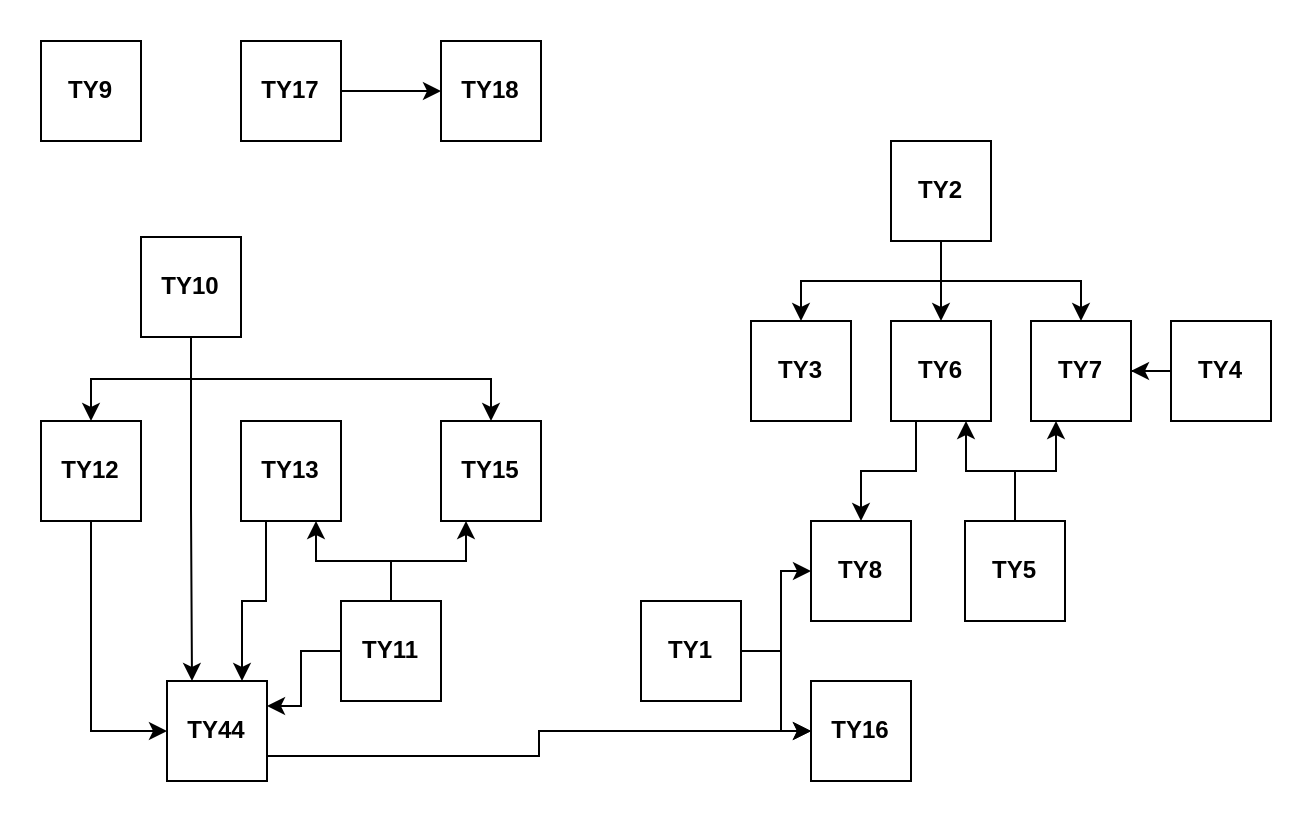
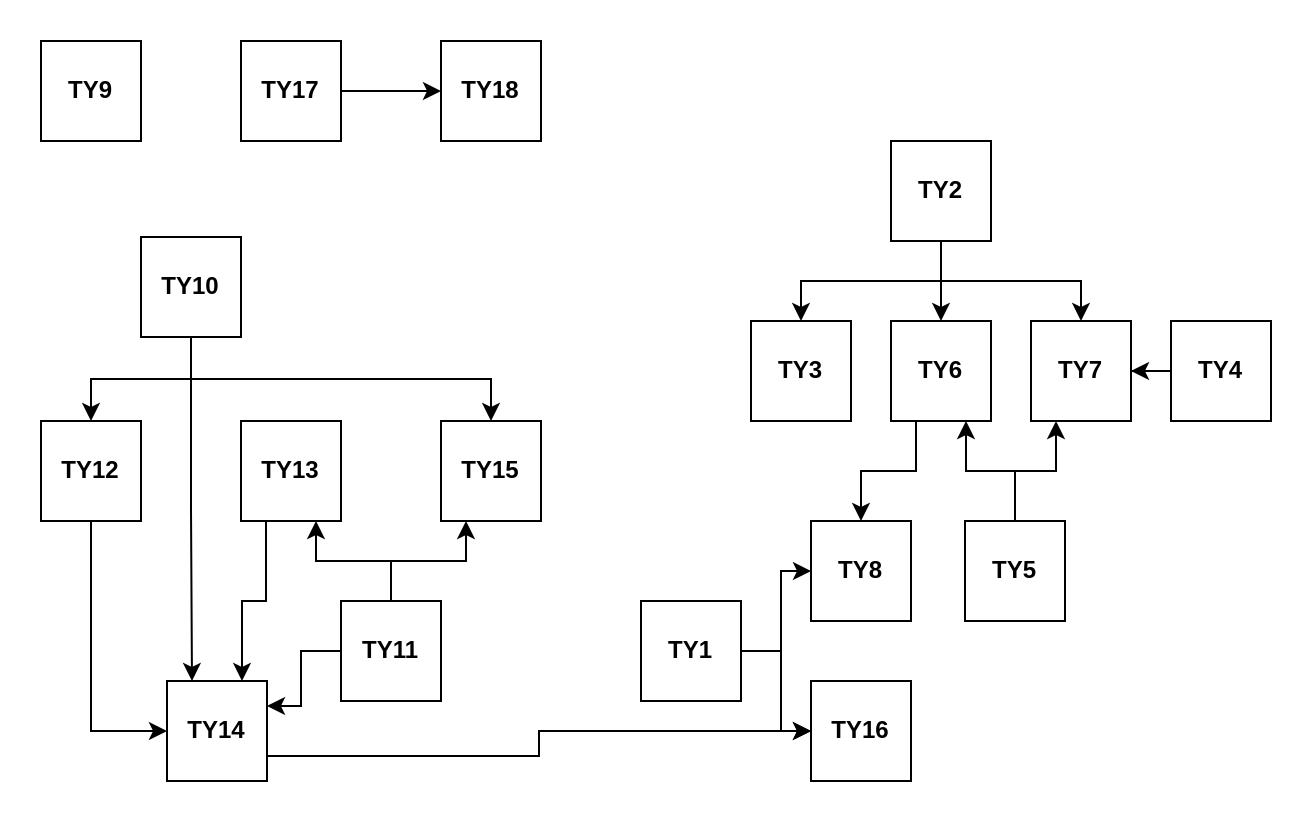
node "TY44": label "TY44" -> "TY14"
